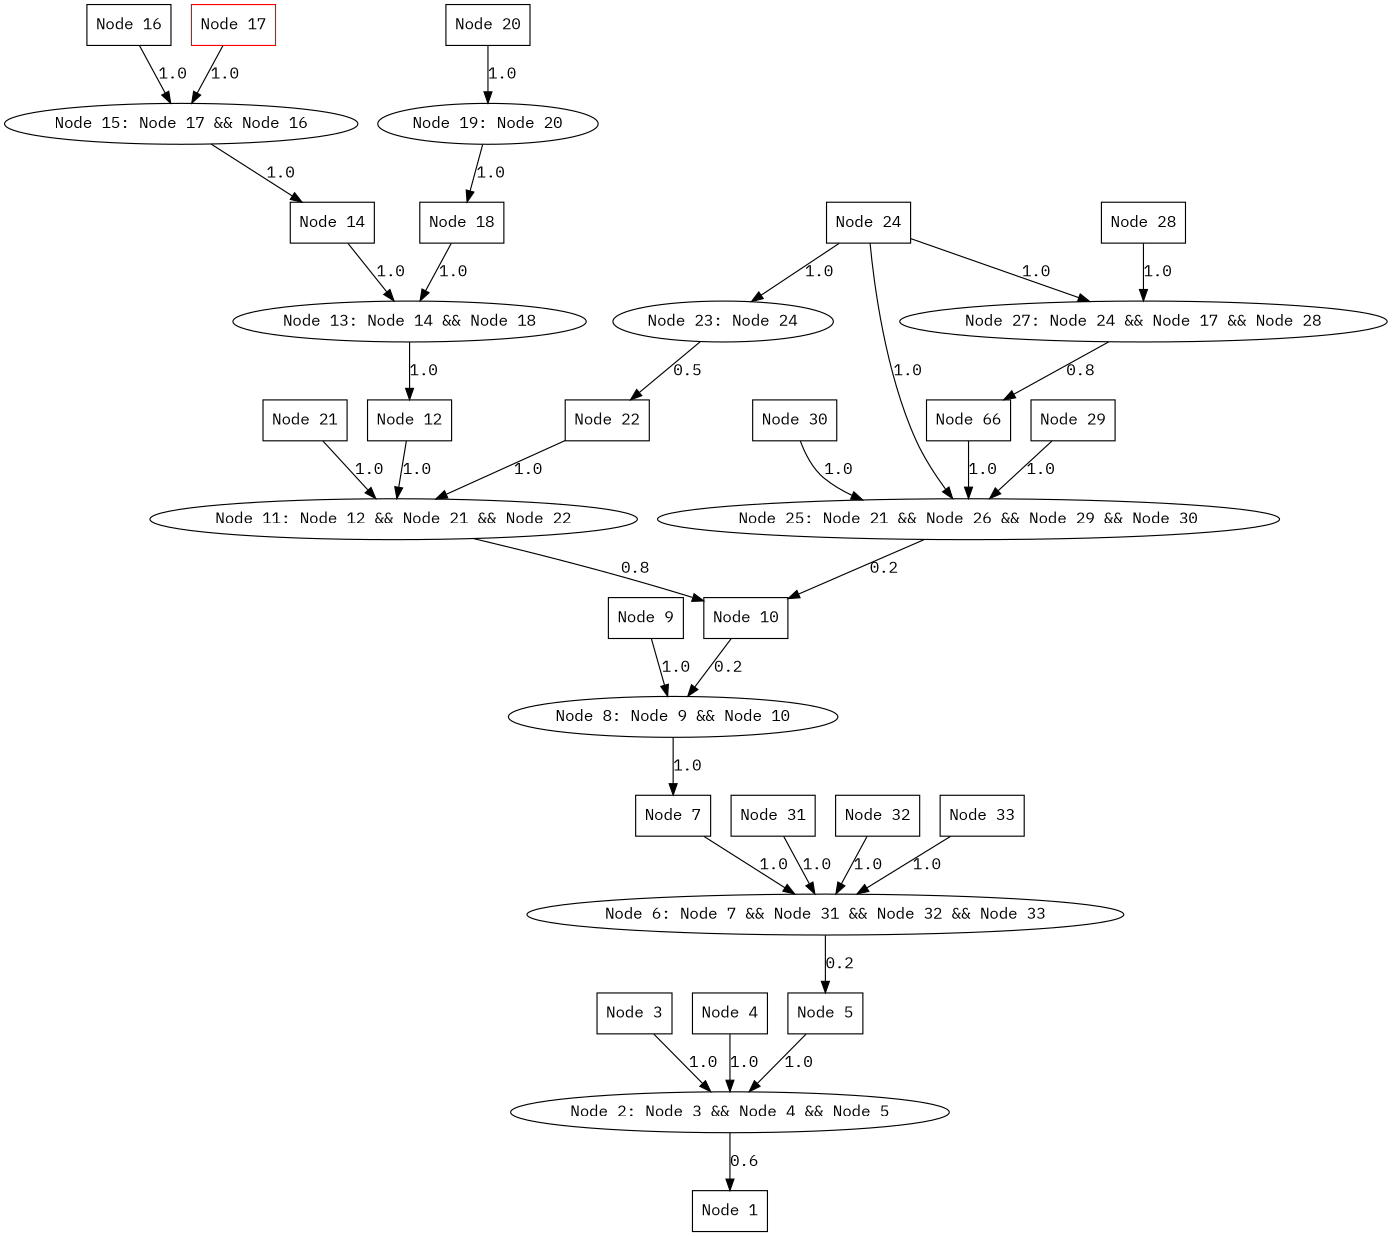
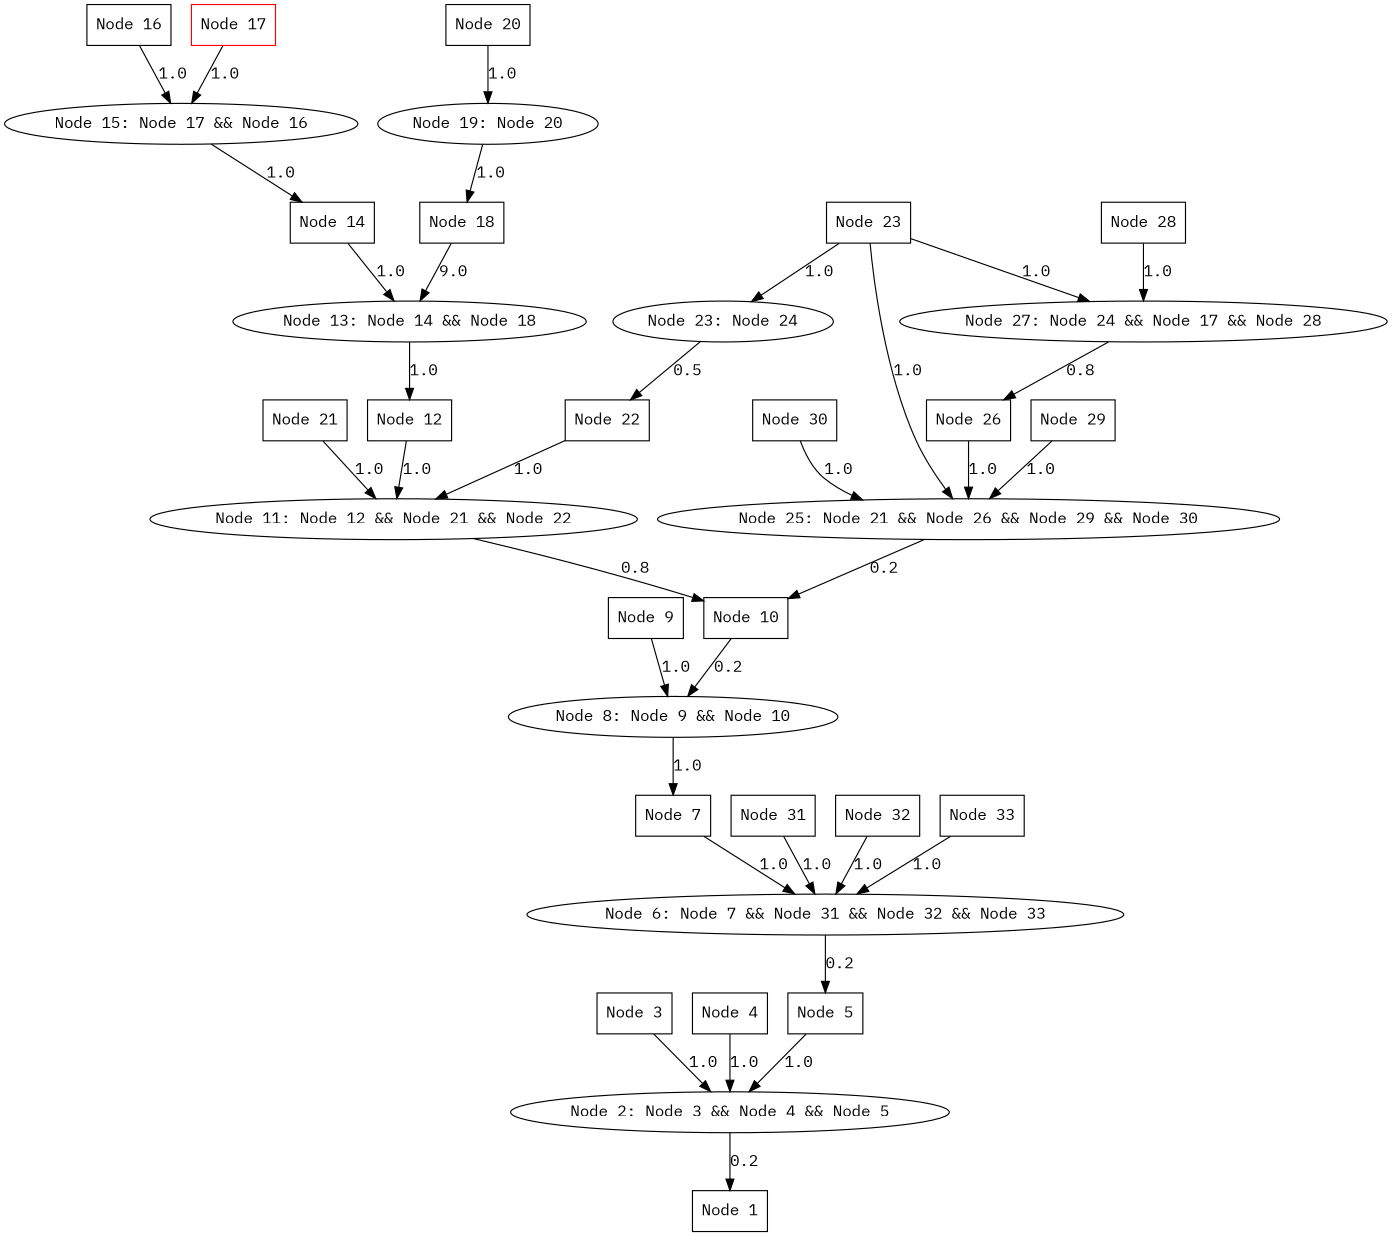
node "Node 24": label "Node 24" -> "Node 23"
edge "Node 18" -> "Node 13: Node 14 && Node 18": label "1.0" -> "9.0"
node "Node 66": label "Node 66" -> "Node 26"
edge "Node 2: Node 3 && Node 4 && Node 5" -> "Node 1": label "0.6" -> "0.2"
